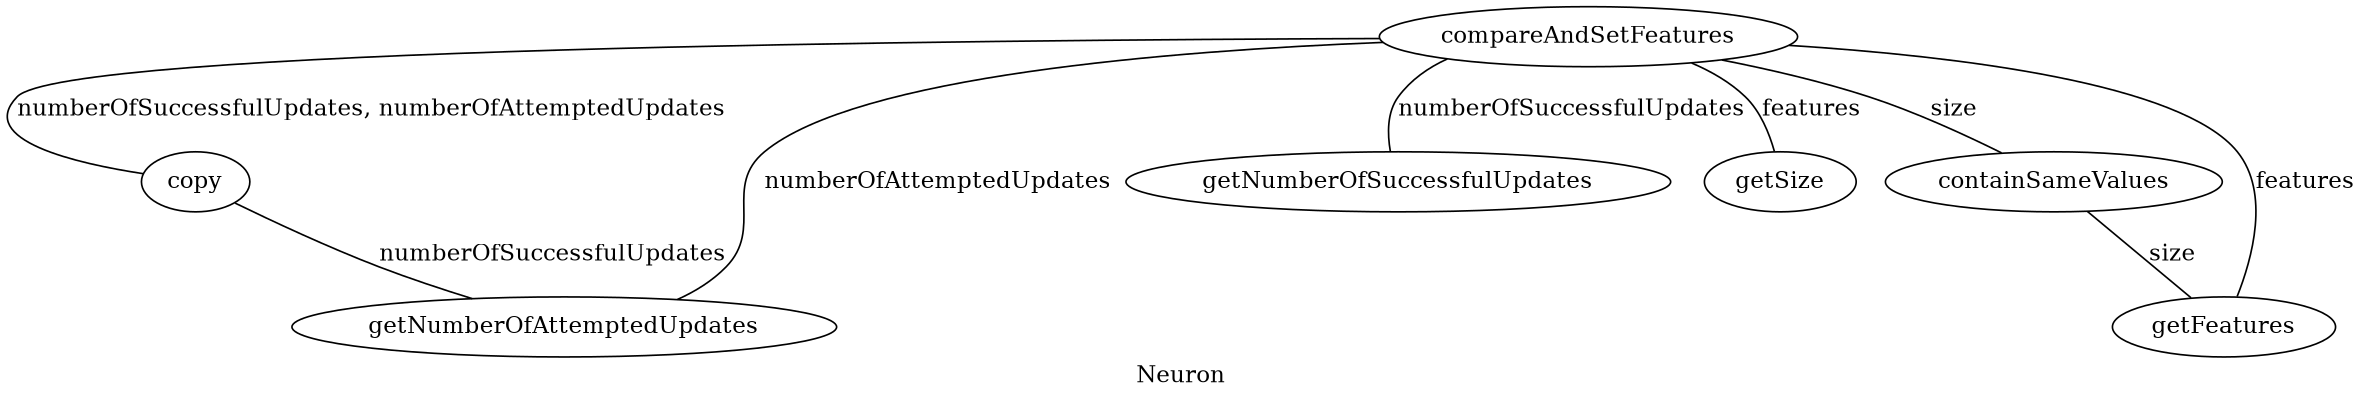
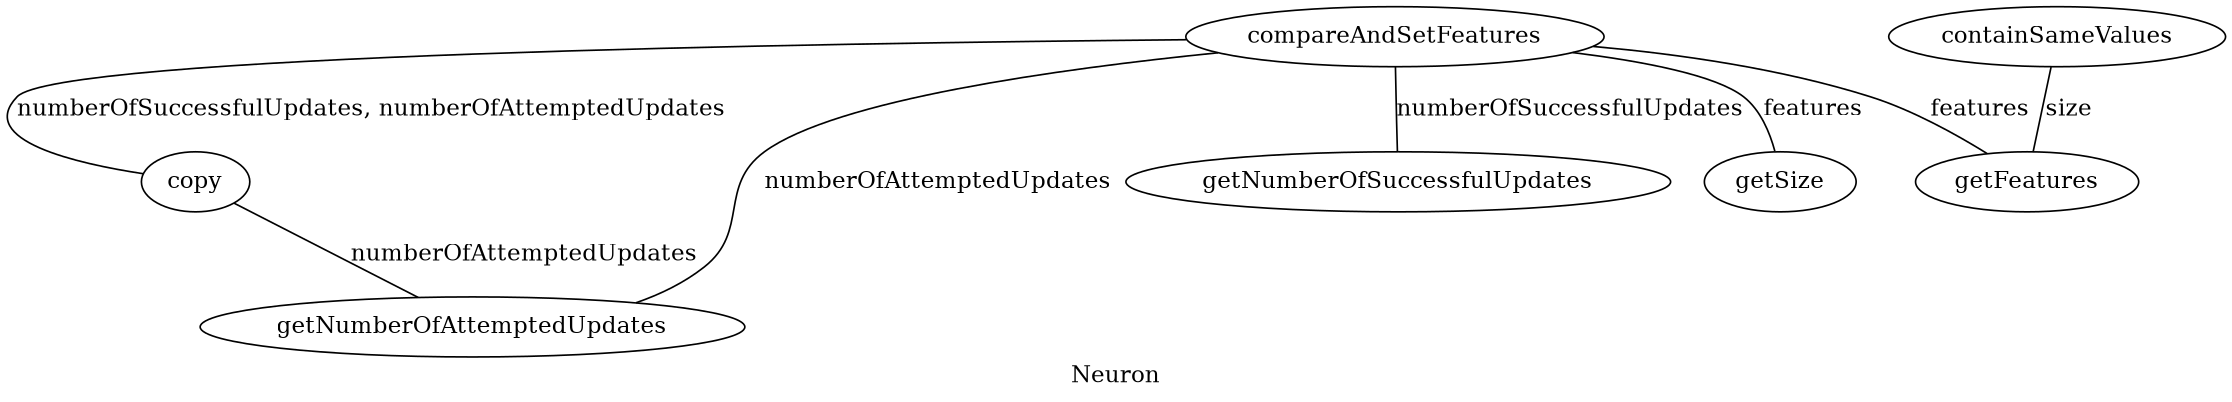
edge "compareAndSetFeatures" -- "containSameValues": removed, label "size"
edge "copy" -- "getNumberOfAttemptedUpdates": label "numberOfSuccessfulUpdates" -> "numberOfAttemptedUpdates"
